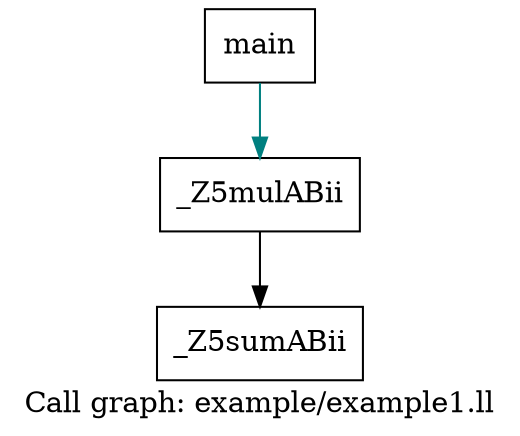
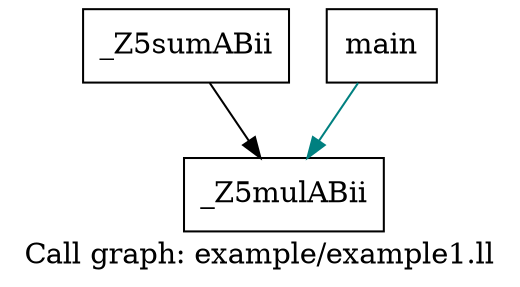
edge "_Z5mulABii" -> "_Z5sumABii": reversed
